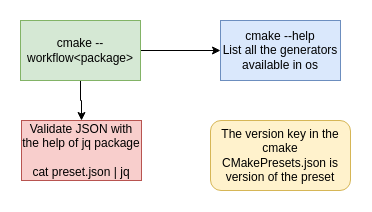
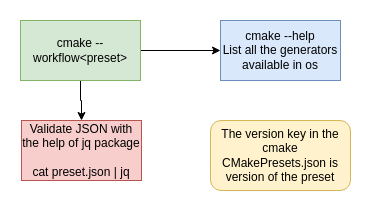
node "cmake --workflow<package>": label "cmake --workflow<package>" -> "cmake --workflow<preset>"
